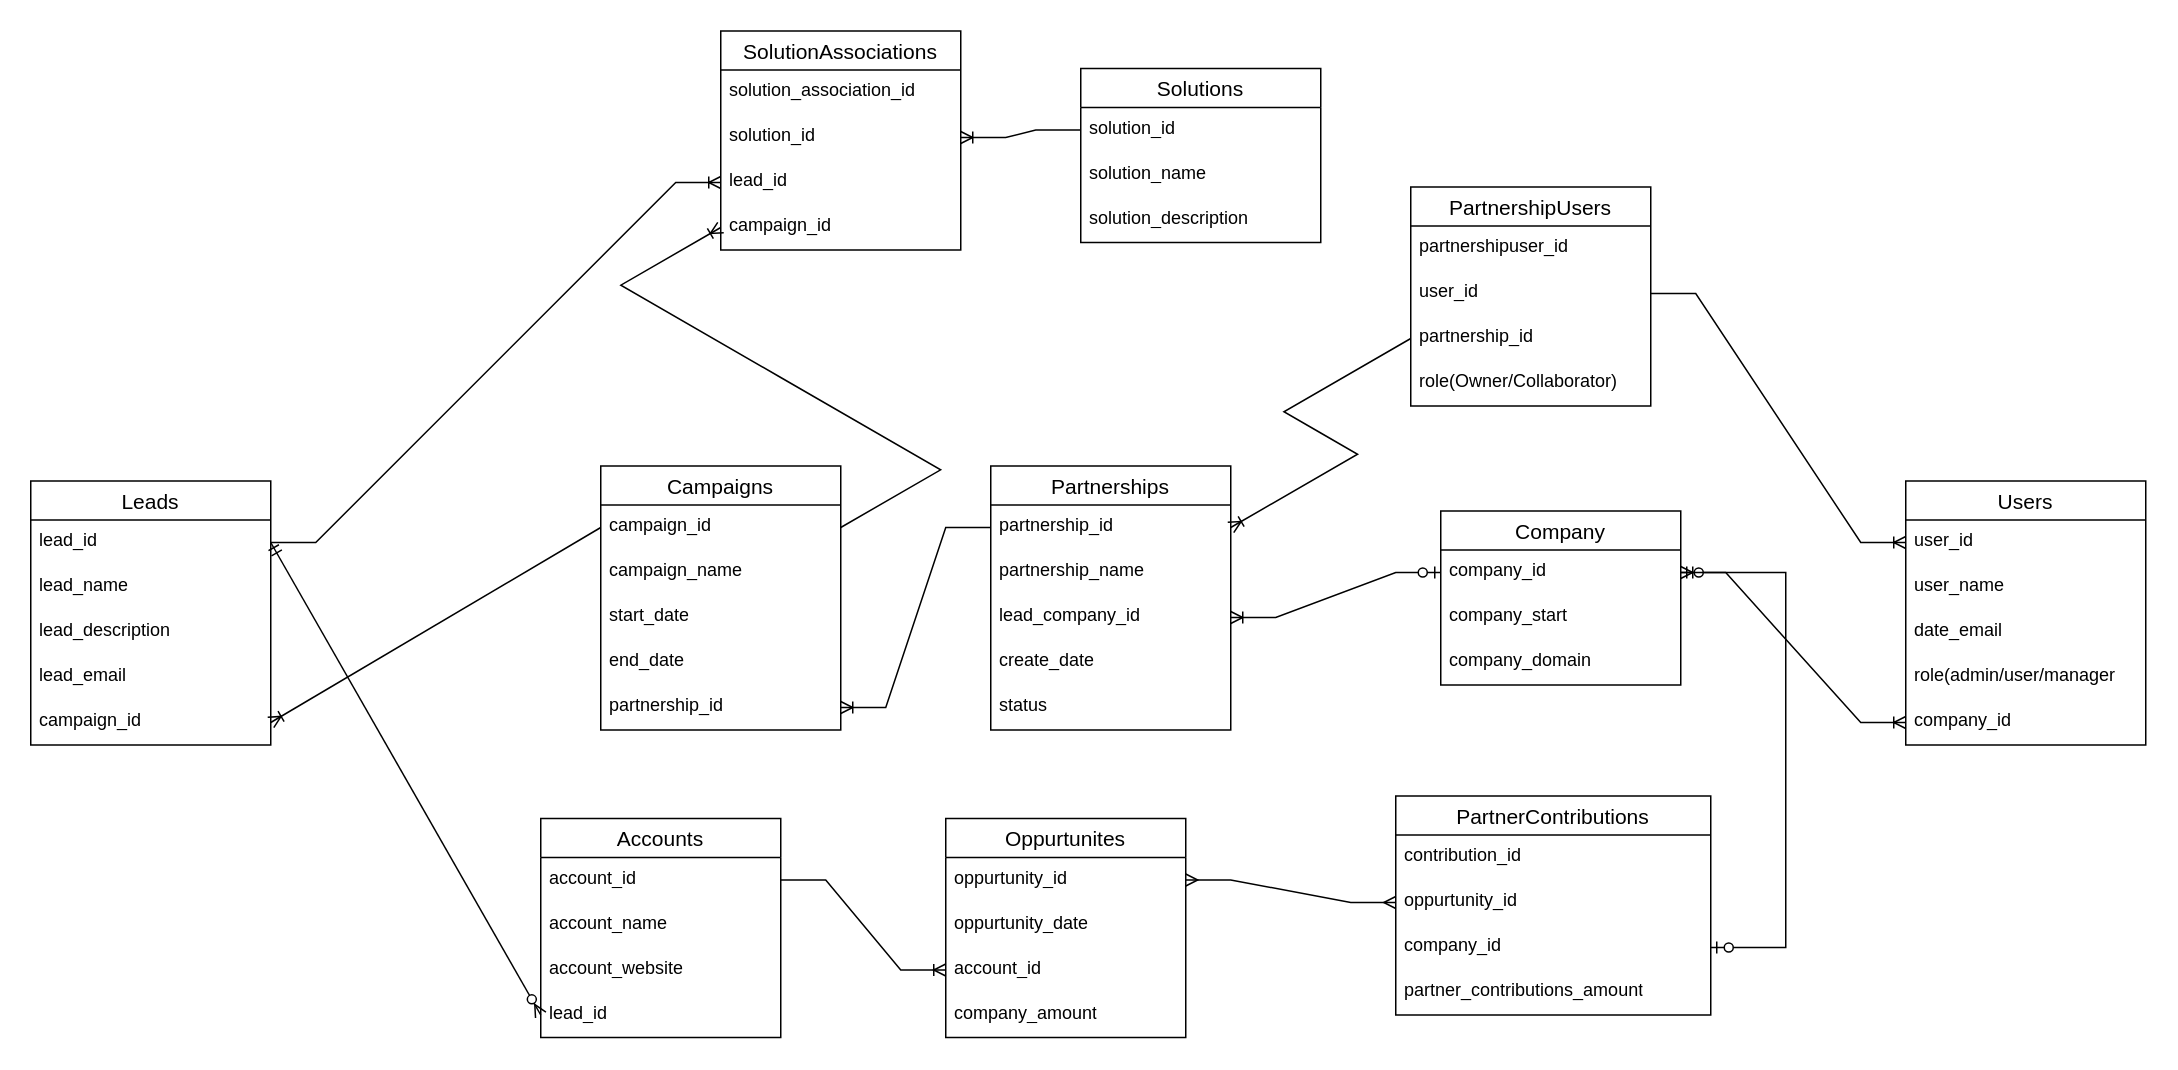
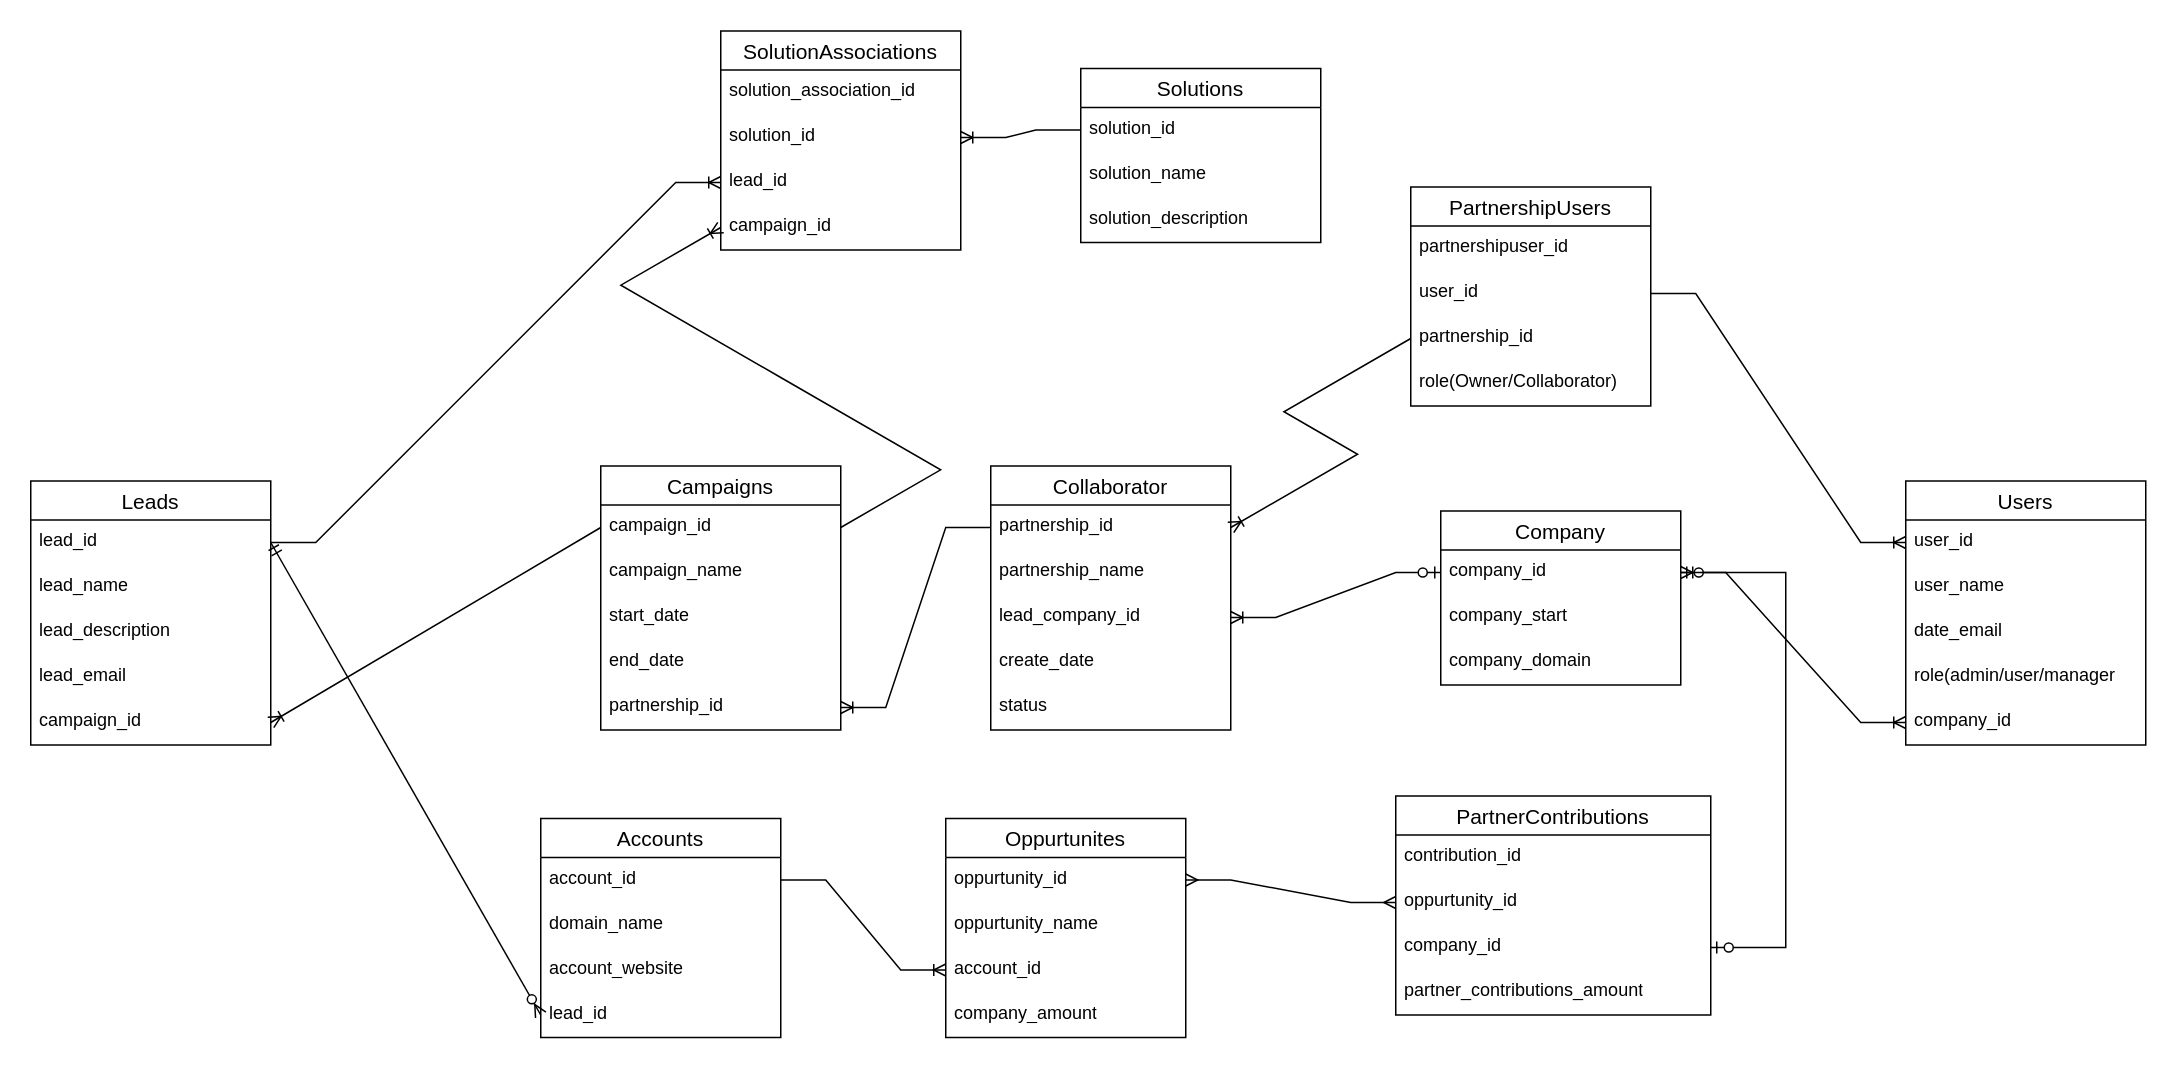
node "Partnerships": label "Partnerships" -> "Collaborator"
node "account_name": label "account_name" -> "domain_name"
node "oppurtunity_date": label "oppurtunity_date" -> "oppurtunity_name"
